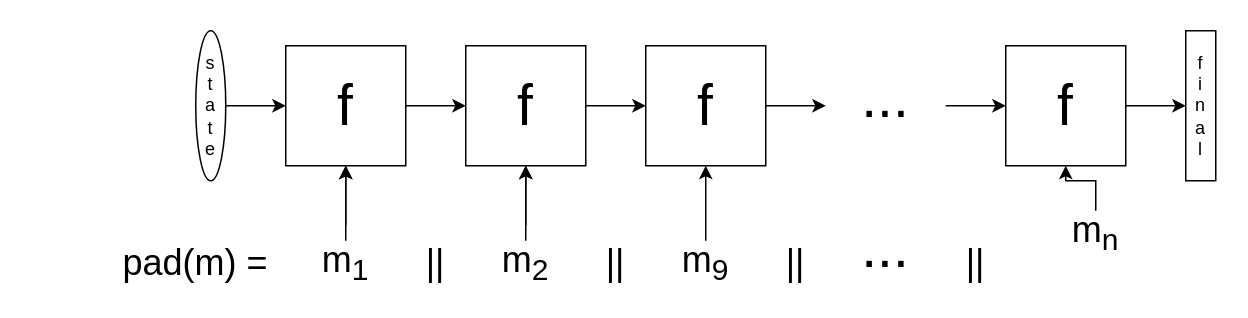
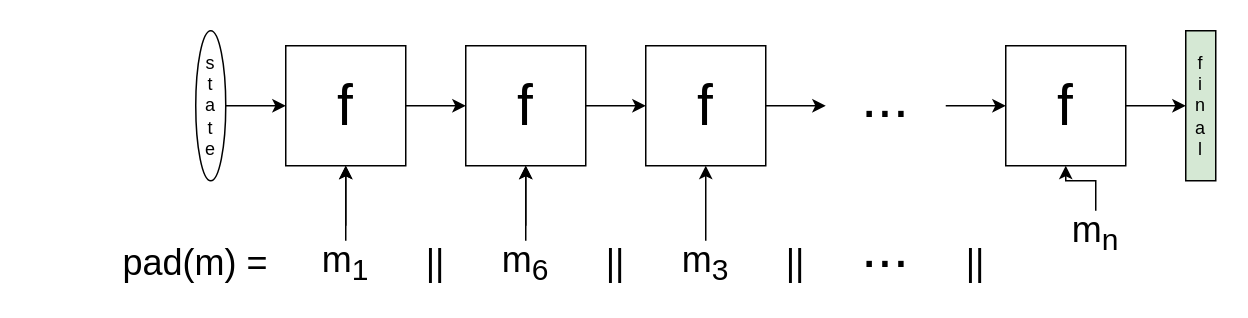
node "f i n a l": fillcolor #ffffff -> #d5e8d4
node "m2": label "m2" -> "m6"
node "m9": label "m9" -> "m3"
